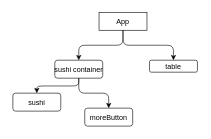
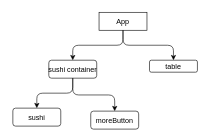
node "sushi container": moved (79, 69) -> (73, 69)
node "sushi": moved (37, 102) -> (37, 117)
node "moreButton": moved (109, 117) -> (115, 120)
